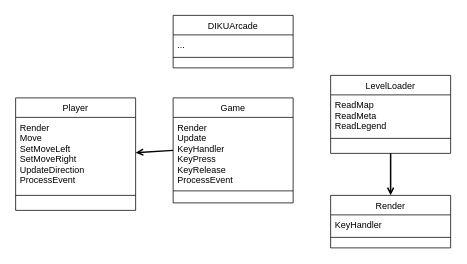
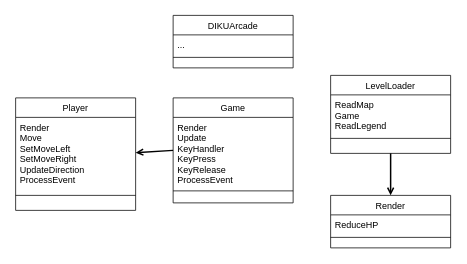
node "ReadMap ReadMeta ReadLegend": label "ReadMap ReadMeta ReadLegend" -> "ReadMap Game ReadLegend"
node "KeyHandler": label "KeyHandler" -> "ReduceHP"
